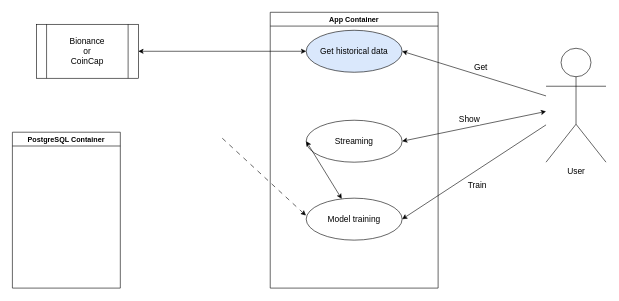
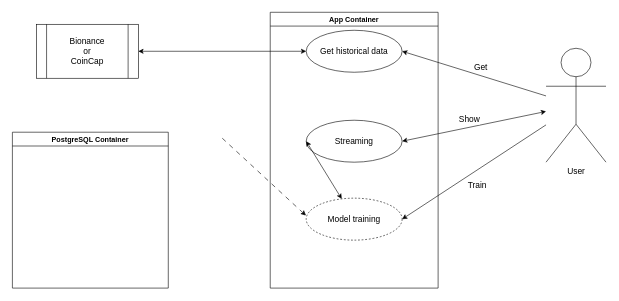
node "Get historical data": fillcolor #dae8fc -> #ffffff
node "PostgreSQL Container": size 108x156 -> 156x156
node "Model training": style solid -> dashed
